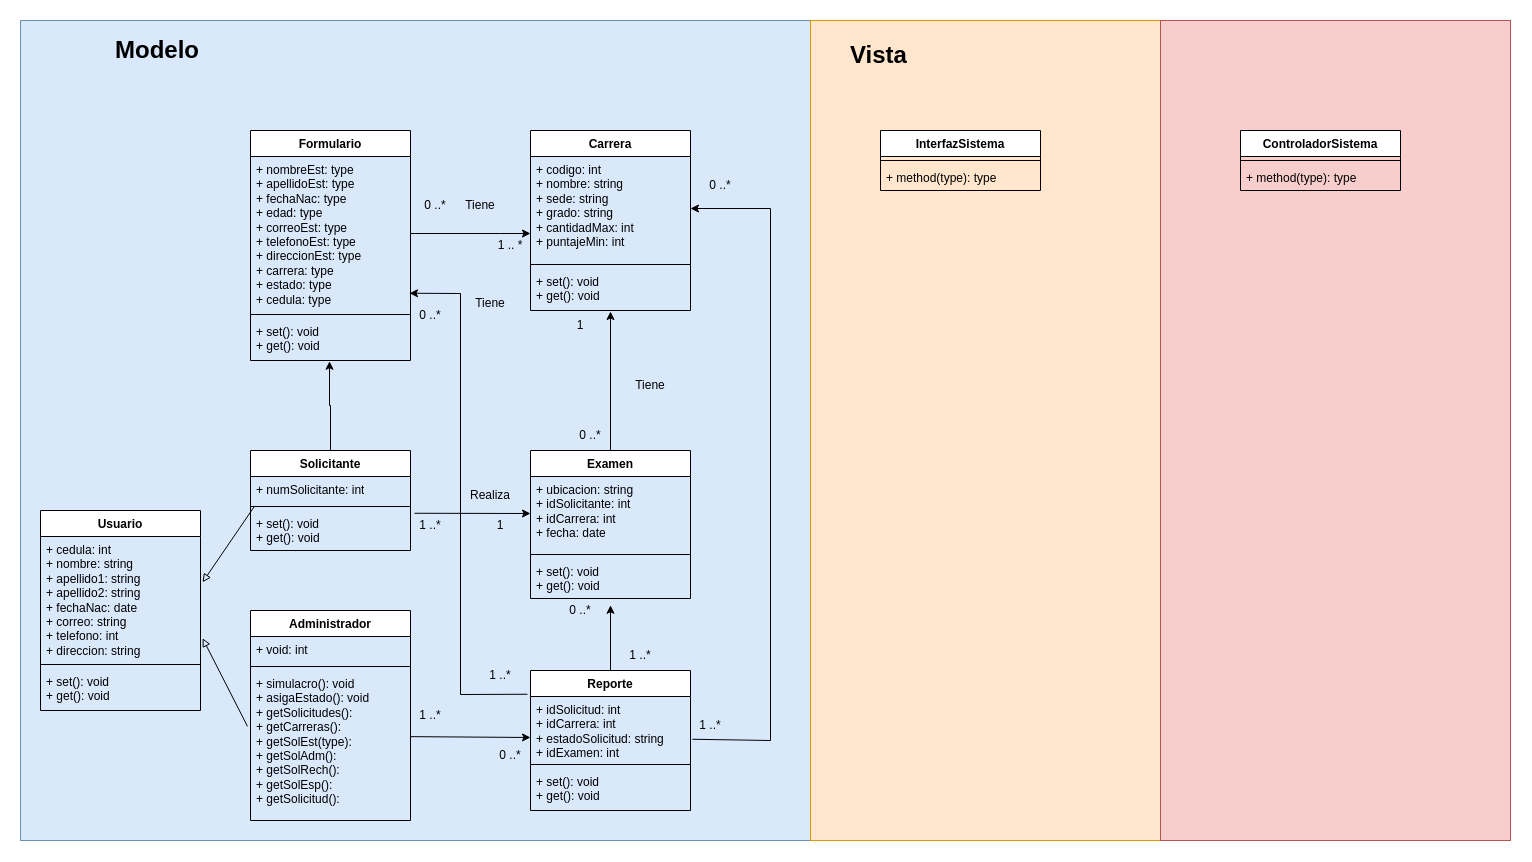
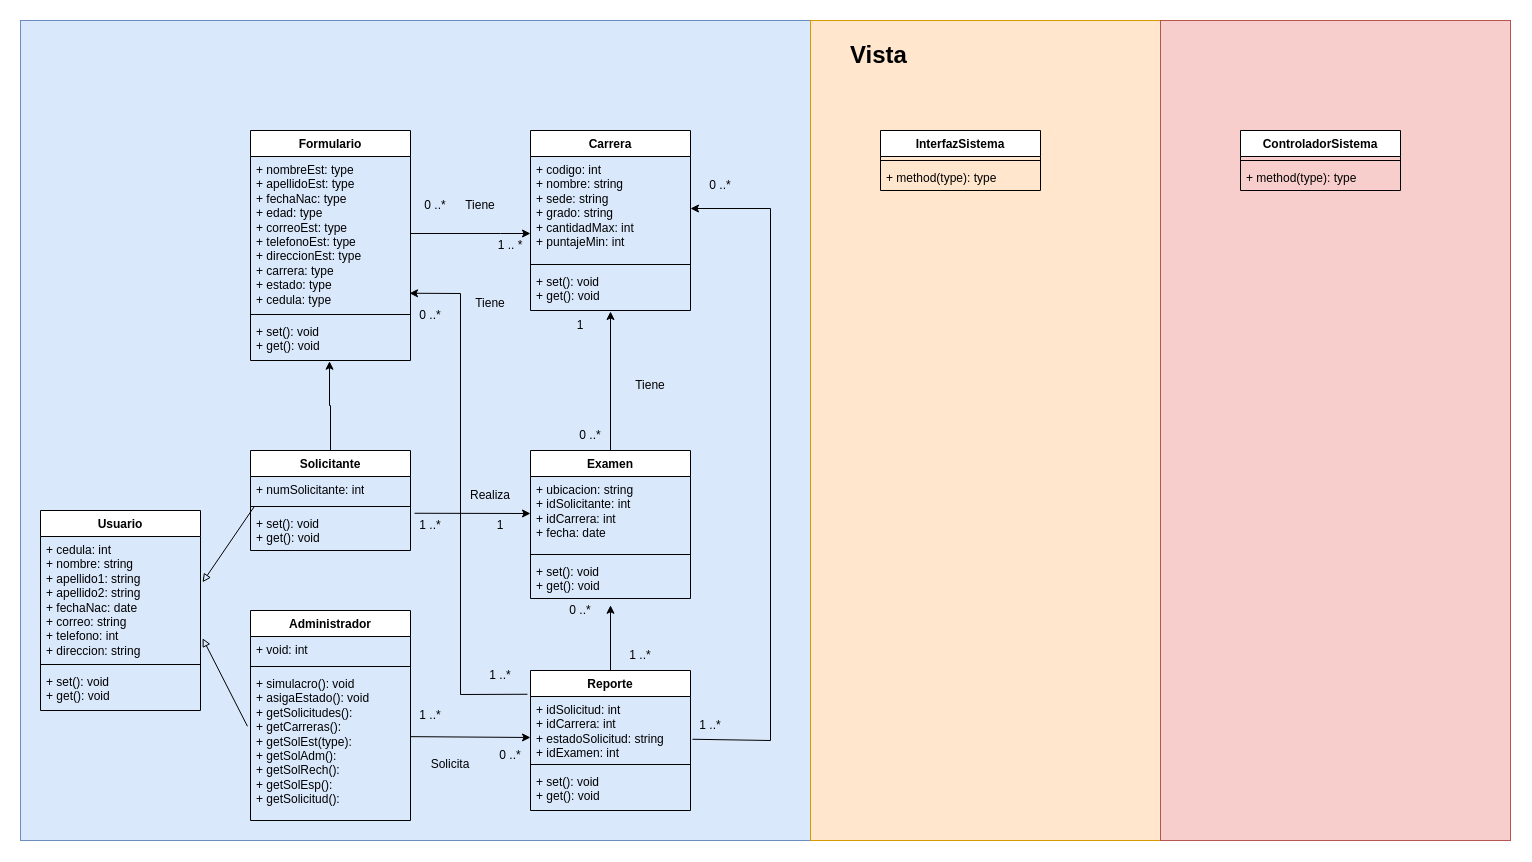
node "Modelo": removed
node "Solicita": added
